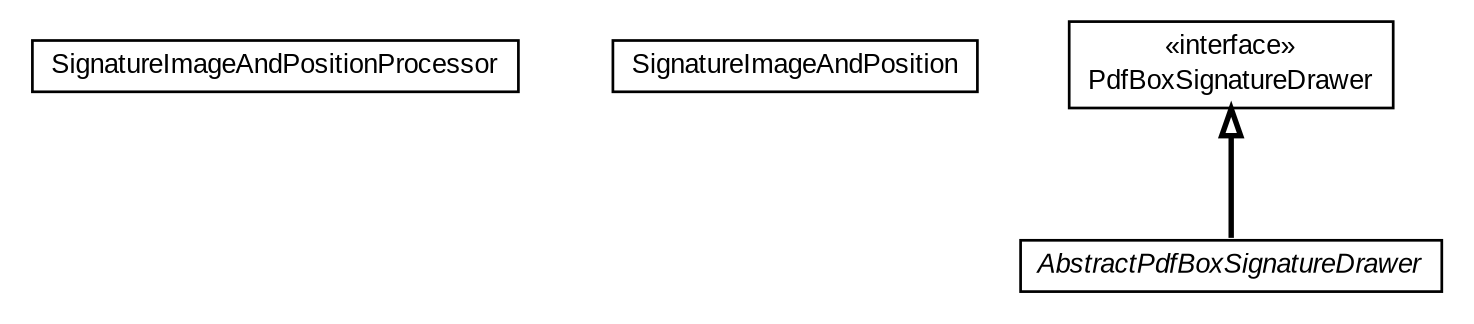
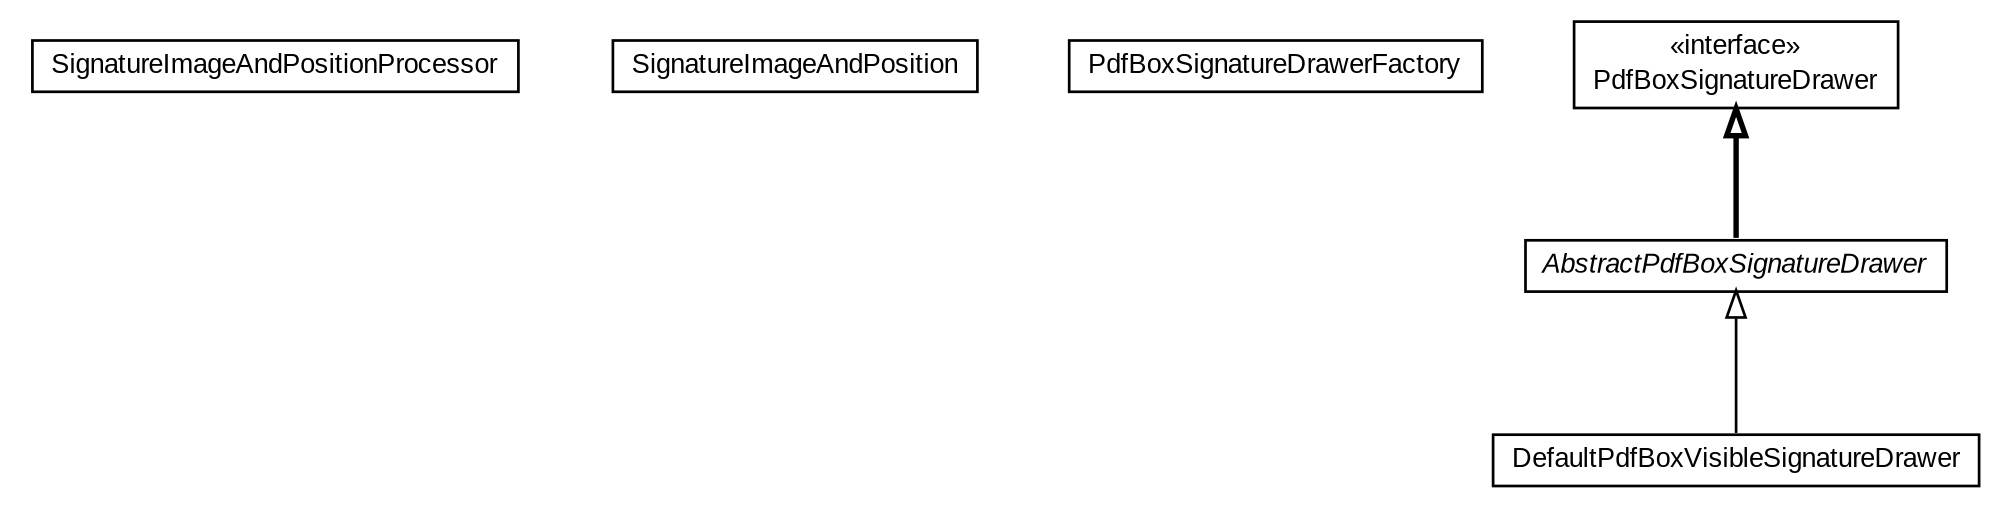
node "PdfBoxSignatureDrawerFactory": added
node "DefaultPdfBoxVisibleSignatureDrawer": added
